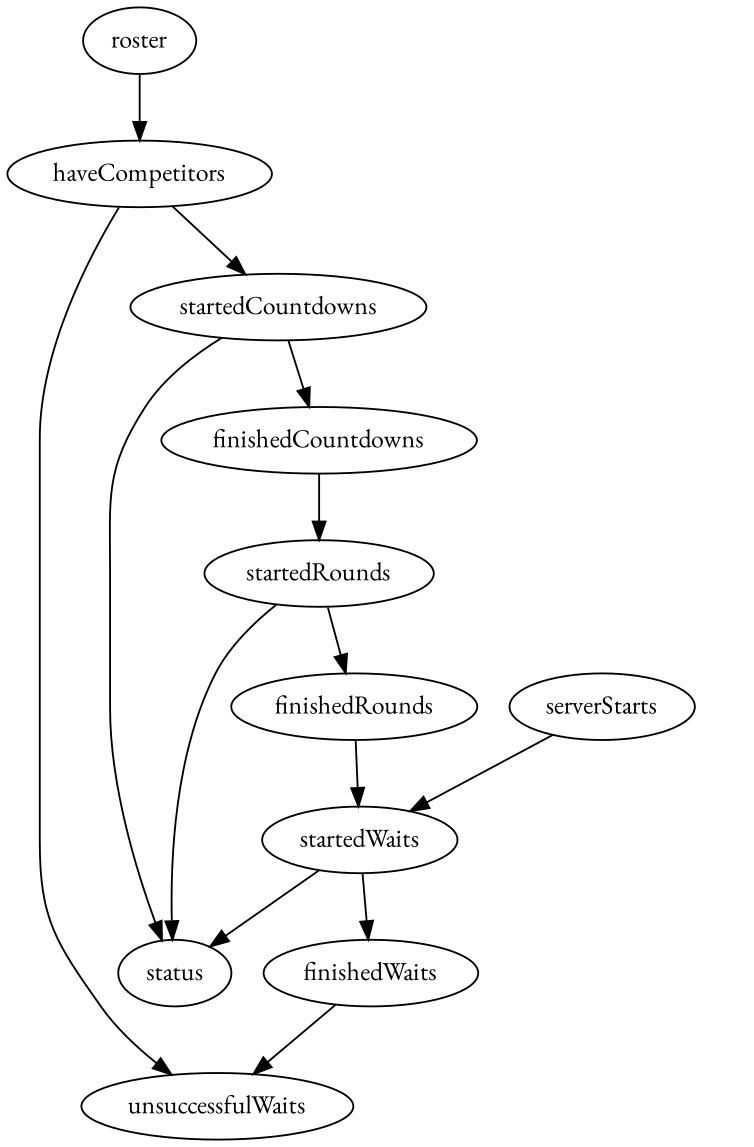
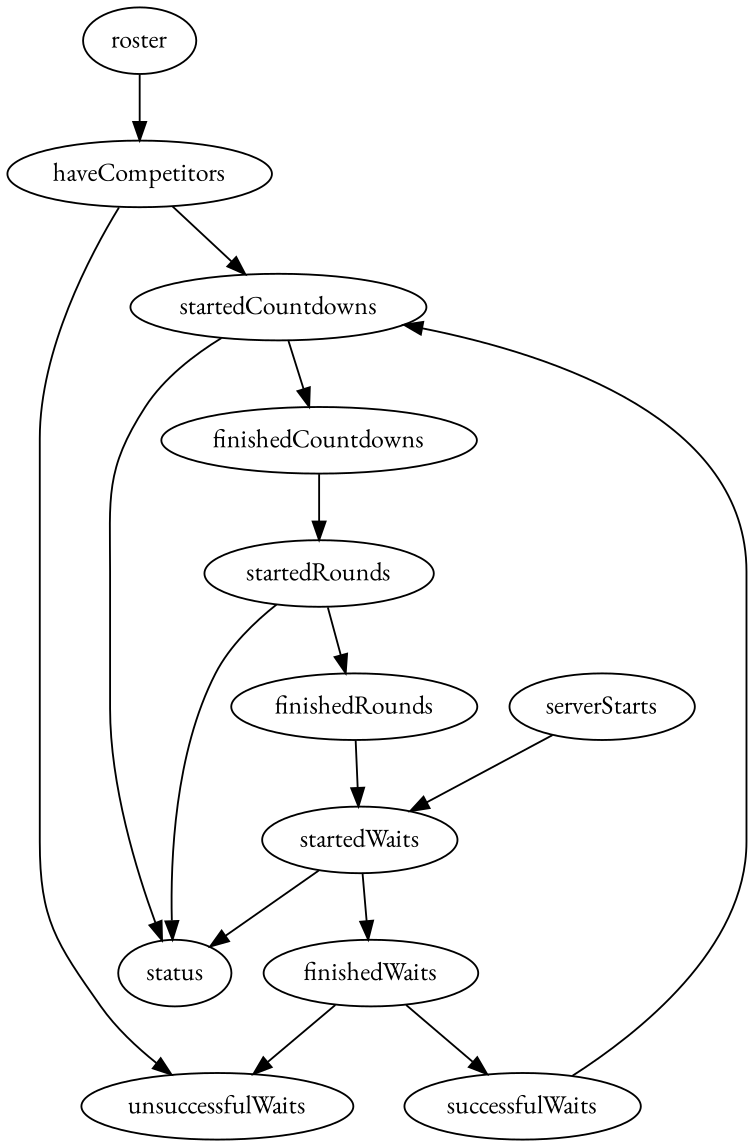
node "successfulWaits": added
